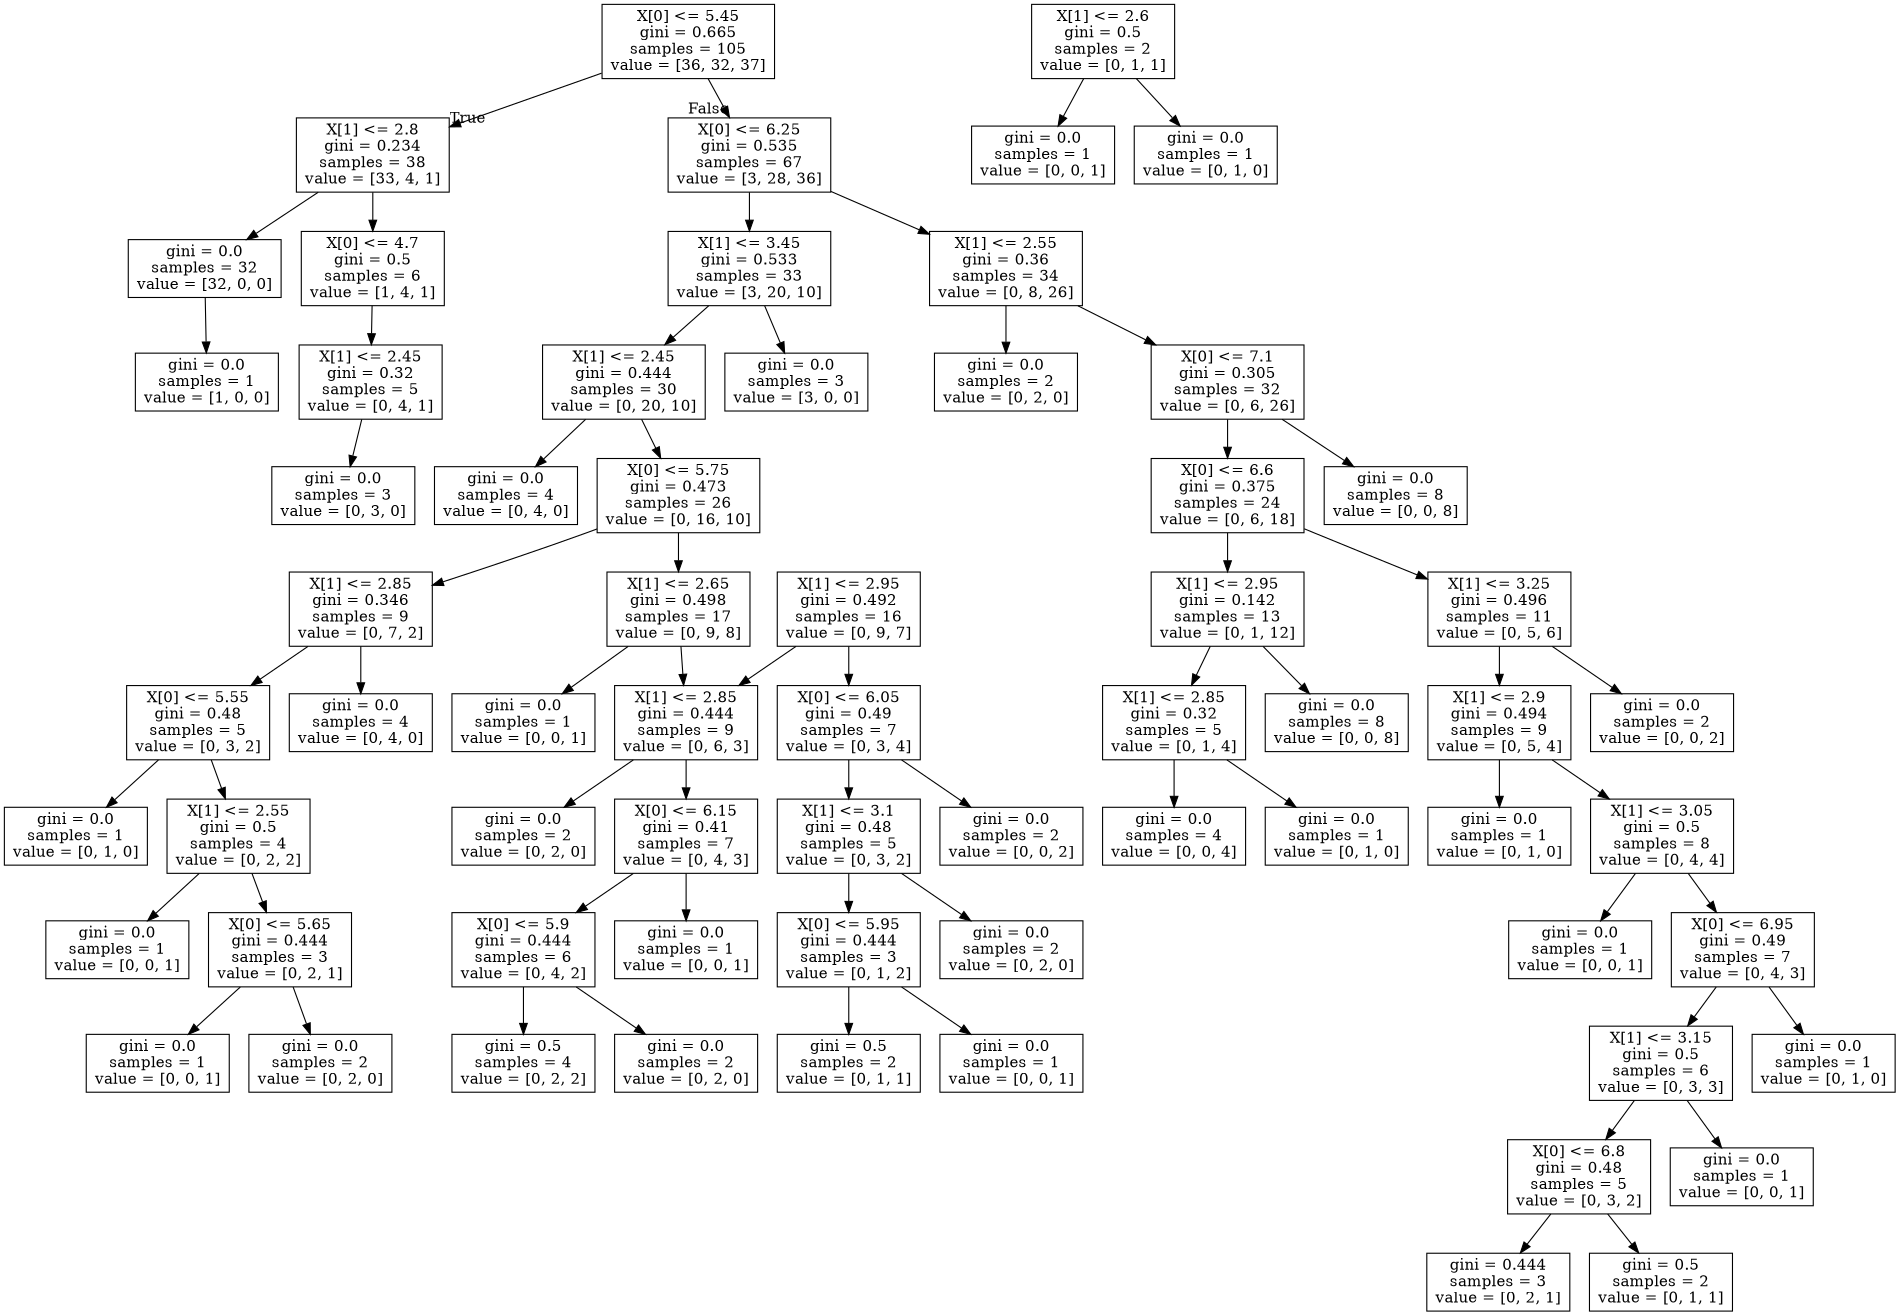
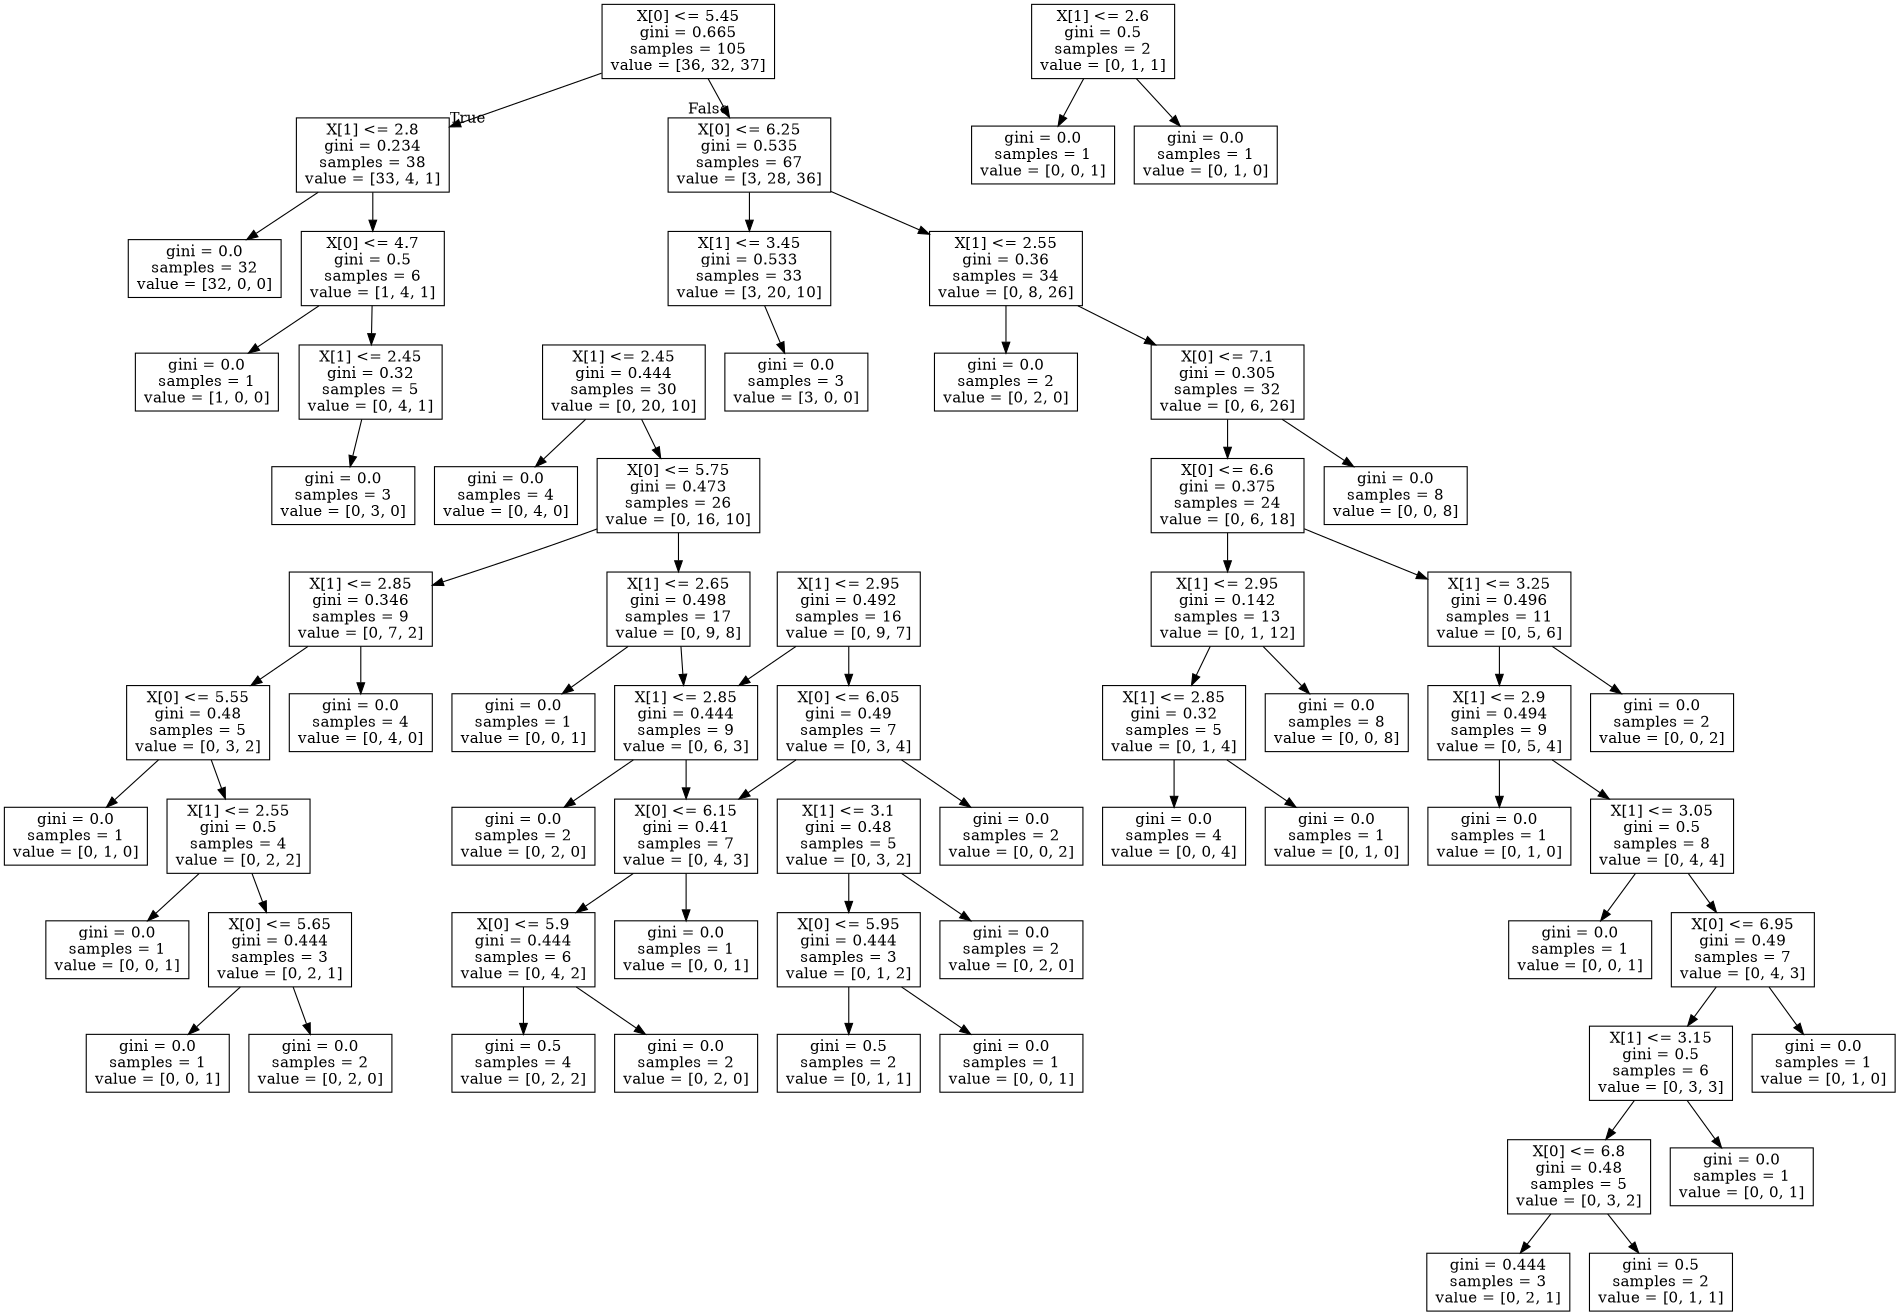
edge "gini = 0.0 samples = 32 value = [32, 0, 0]" -> "gini = 0.0 samples = 1 value = [1, 0, 0]": now "X[0] <= 4.7 gini = 0.5 samples = 6 value = [1, 4, 1]" -> "gini = 0.0 samples = 1 value = [1, 0, 0]"
edge "X[1] <= 3.45 gini = 0.533 samples = 33 value = [3, 20, 10]" -> "X[1] <= 2.45 gini = 0.444 samples = 30 value = [0, 20, 10]": removed
edge "X[0] <= 6.05 gini = 0.49 samples = 7 value = [0, 3, 4]" -> "X[1] <= 3.1 gini = 0.48 samples = 5 value = [0, 3, 2]": now "X[0] <= 6.05 gini = 0.49 samples = 7 value = [0, 3, 4]" -> "X[0] <= 6.15 gini = 0.41 samples = 7 value = [0, 4, 3]"
